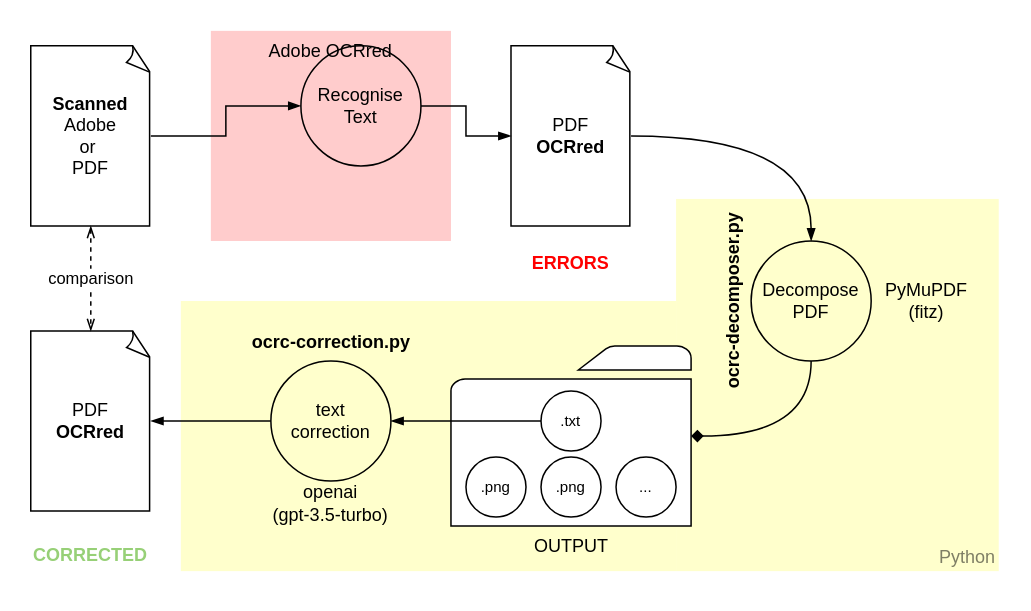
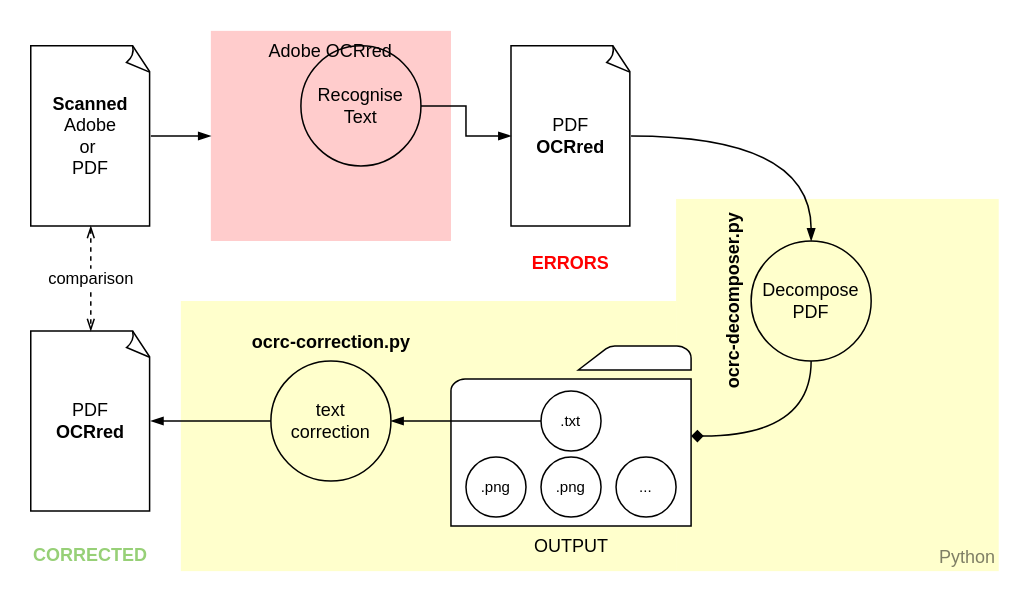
edge "Scanned Adobe or PDF" -> "Recognise Text": now "Scanned Adobe or PDF" -> "Adobe OCRred"
node "PyMuPDF (fitz)": removed
node "openai (gpt-3.5-turbo)": removed
